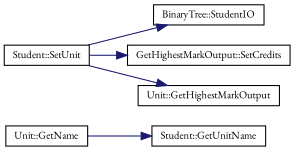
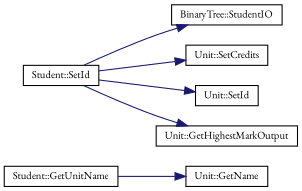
node "Student::SetUnit": label "Student::SetUnit" -> "Student::SetId"
node "GetHighestMarkOutput::SetCredits": label "GetHighestMarkOutput::SetCredits" -> "Unit::SetCredits"
node "Unit::SetId": added
edge "Unit::GetName" -> "Student::GetUnitName": reversed
